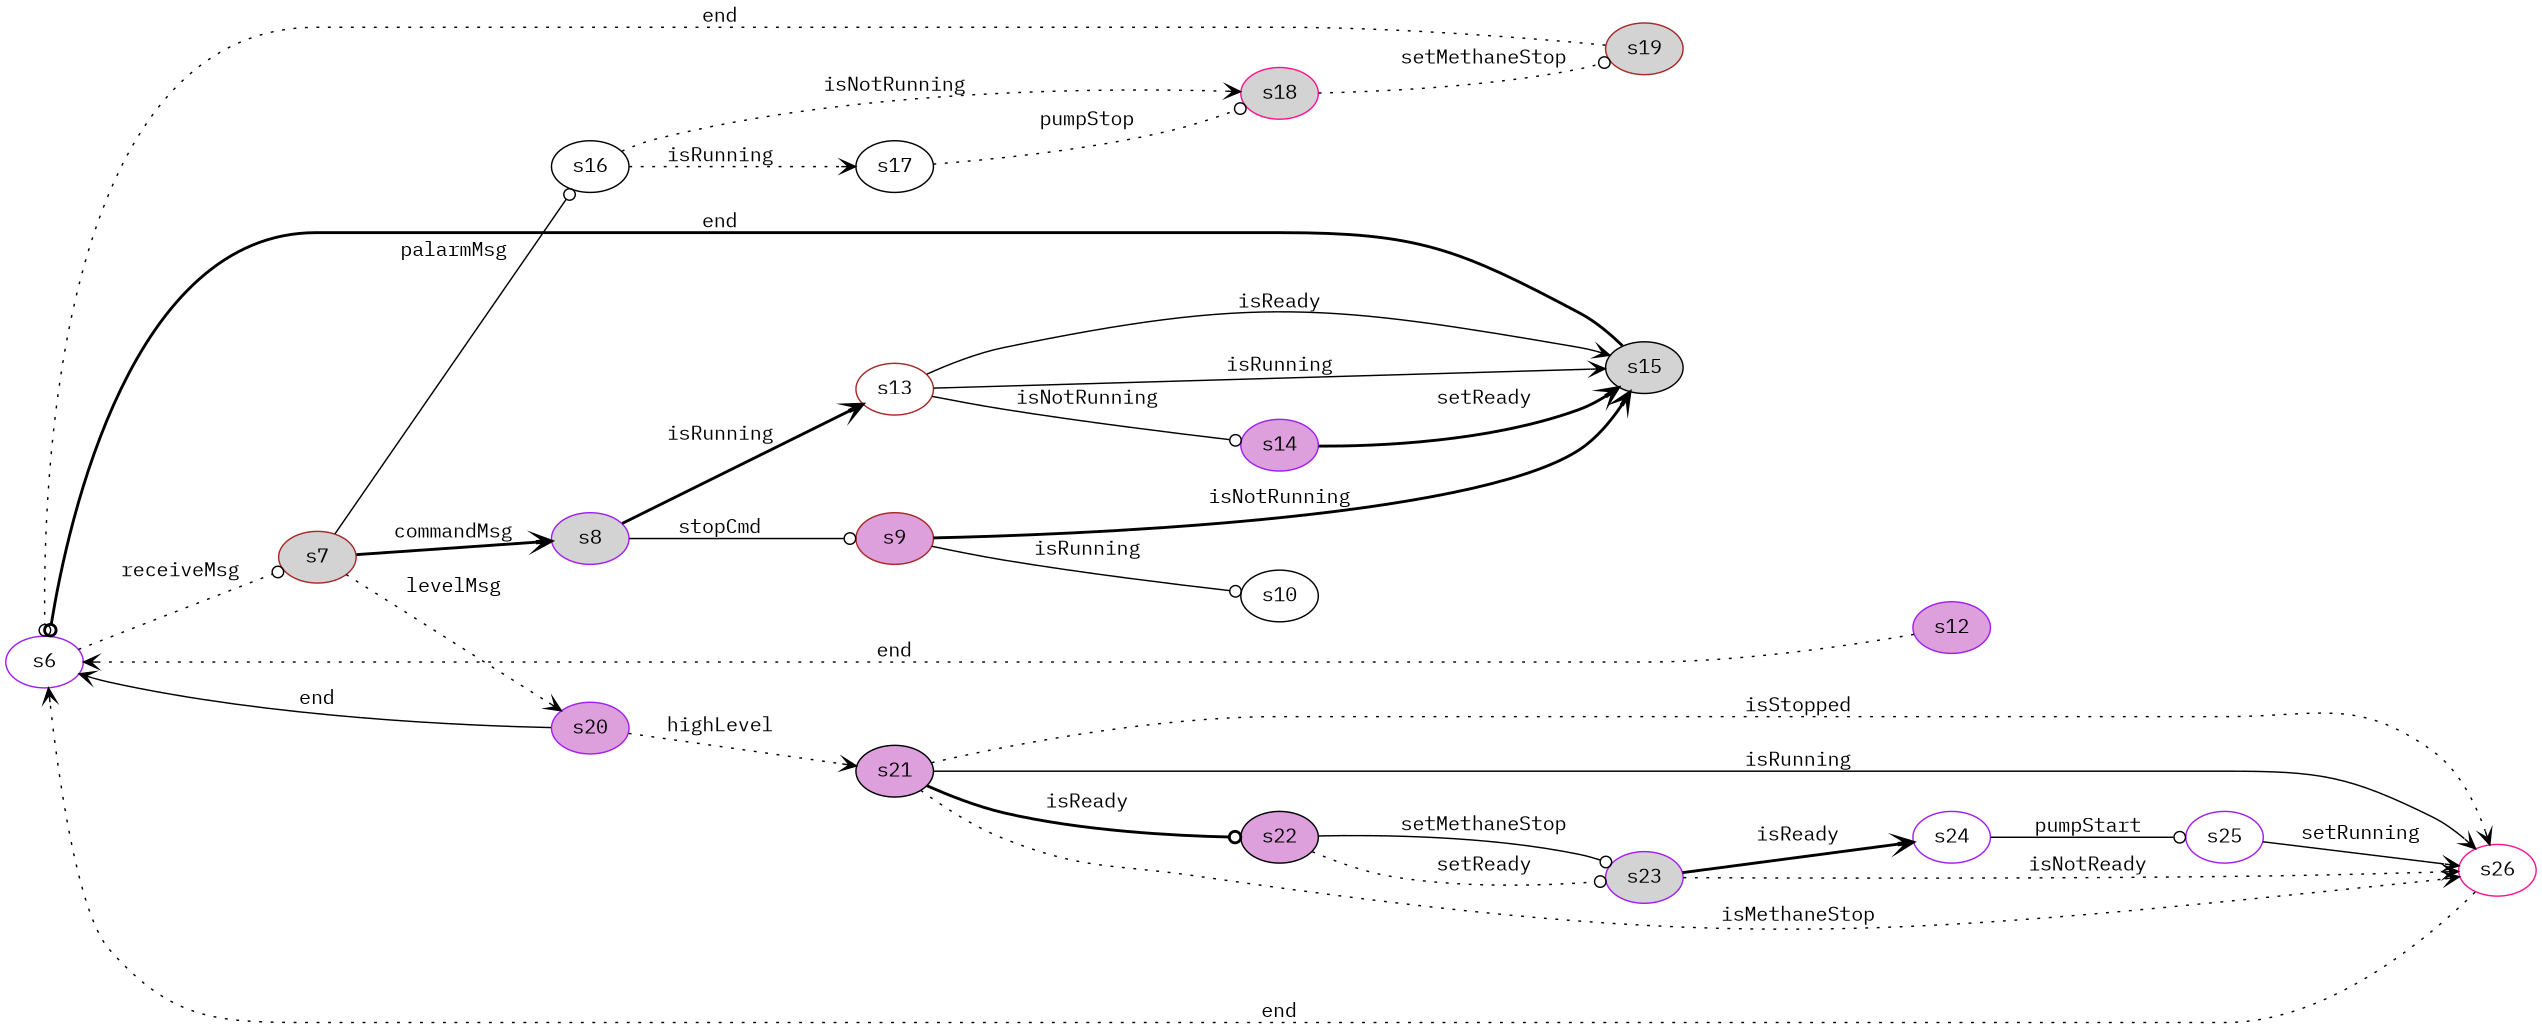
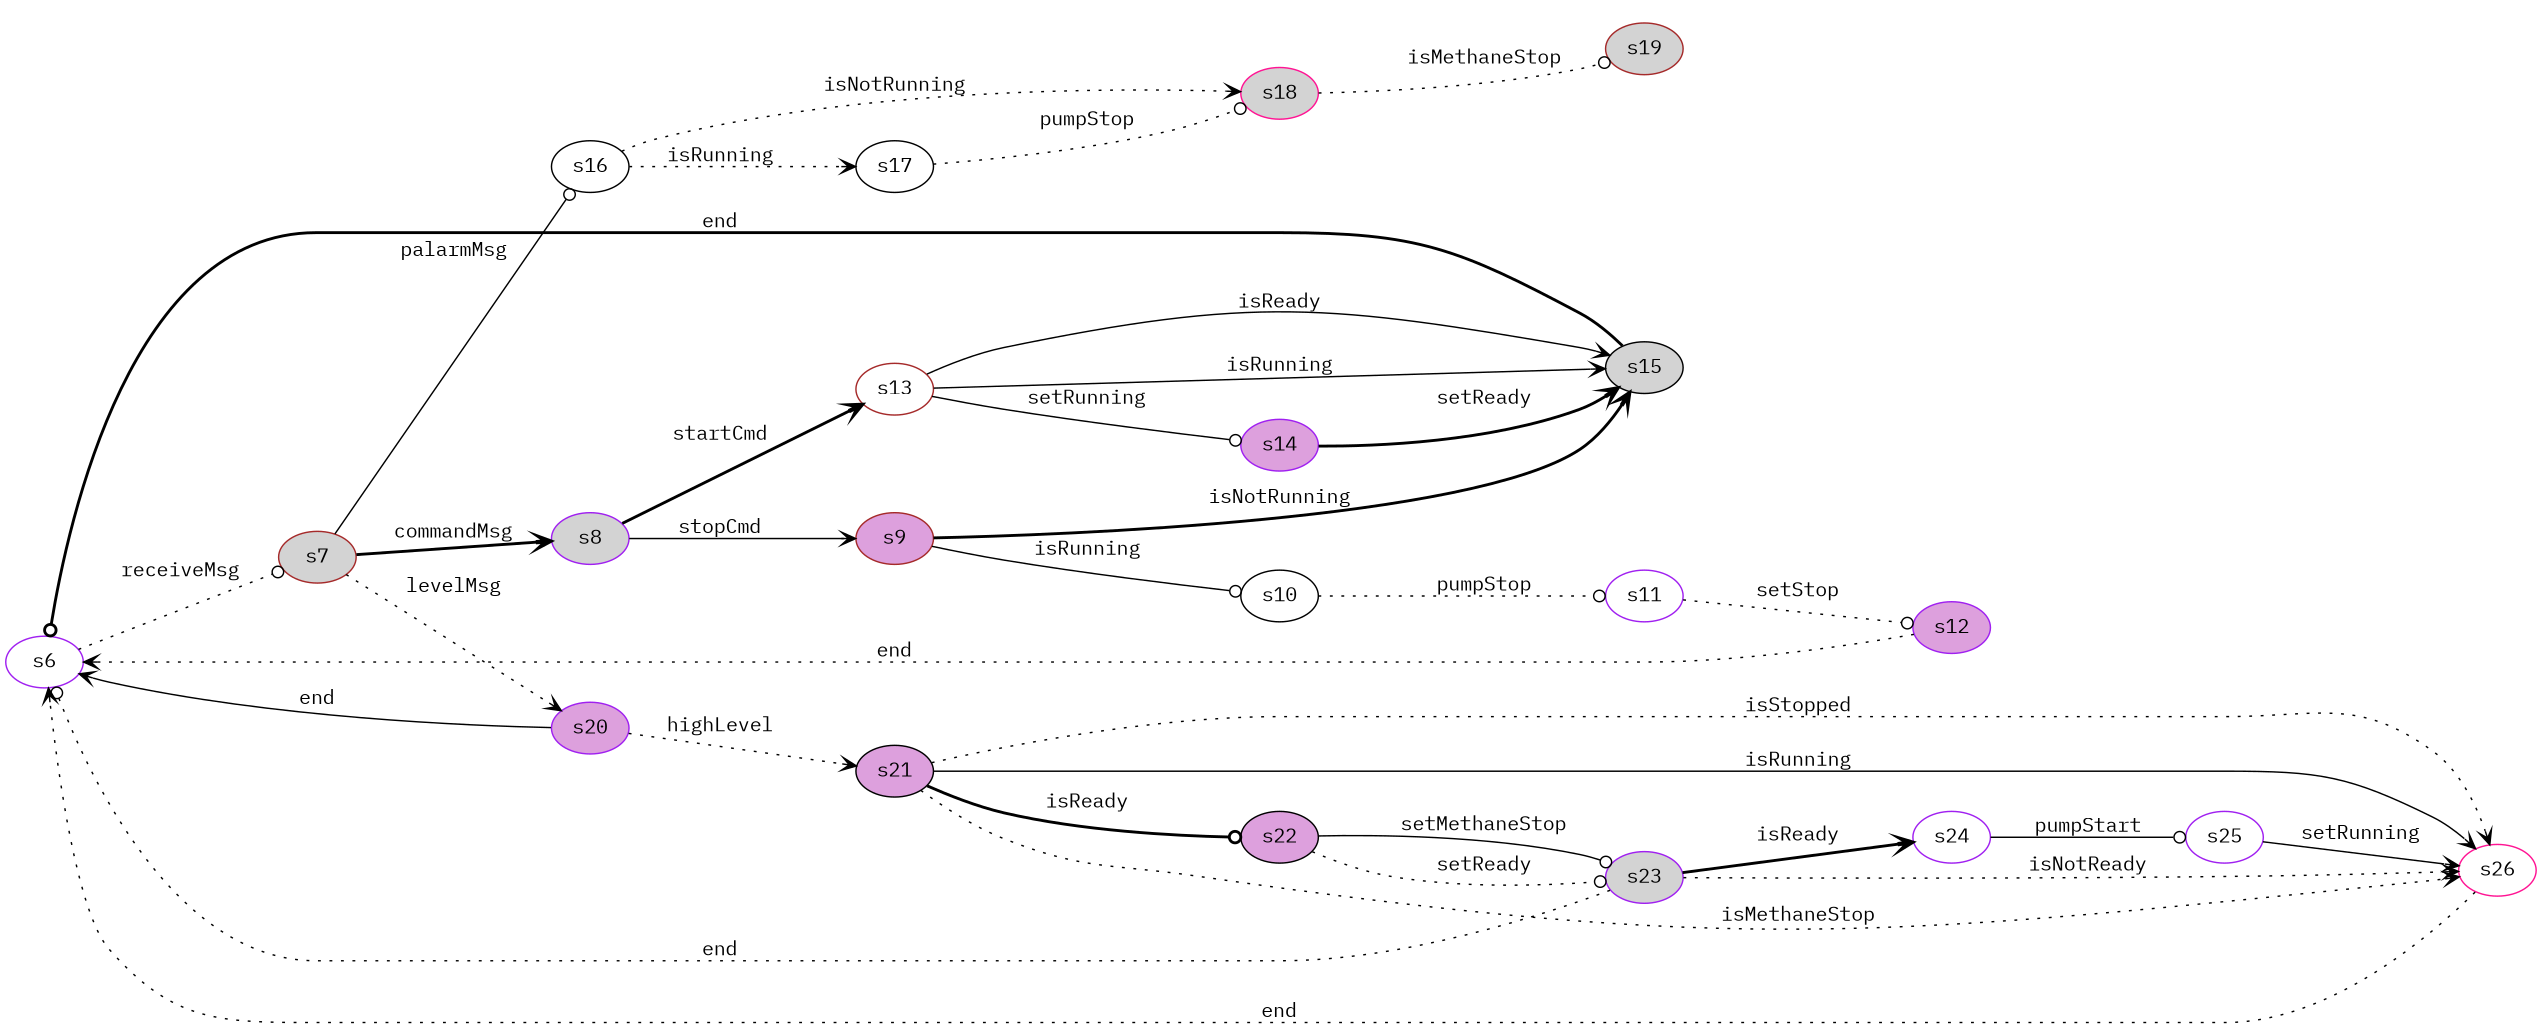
edge "s19" -> "s6": now "s23" -> "s6"
edge "s18" -> "s19": label " setMethaneStop " -> " isMethaneStop "
edge "s13" -> "s14": label " isNotRunning " -> " setRunning "
edge "s8" -> "s13": label " isRunning " -> " startCmd "
edge "s8" -> "s9": arrowhead odot -> vee
node "s11": added
